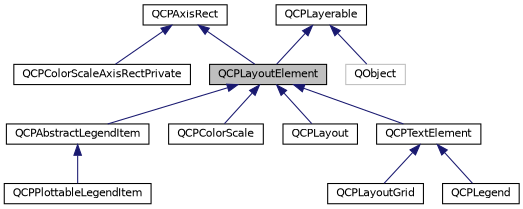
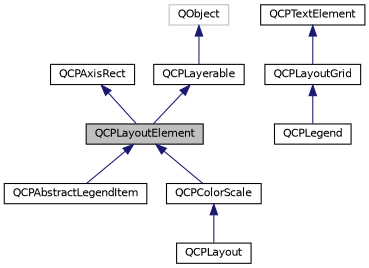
edge "QObject" -> "QCPLayerable": reversed
node "QCPColorScaleAxisRectPrivate": removed
edge "QCPTextElement" -> "QCPLayoutElement": removed
edge "QCPLayout" -> "QCPLayoutElement": now "QCPLayout" -> "QCPColorScale"
edge "QCPLegend" -> "QCPTextElement": now "QCPLegend" -> "QCPLayoutGrid"
node "QCPPlottableLegendItem": removed
